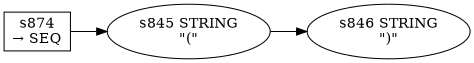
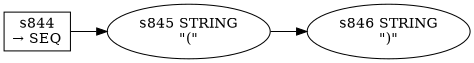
node "s874 → SEQ": label "s874 → SEQ" -> "s844 → SEQ"
